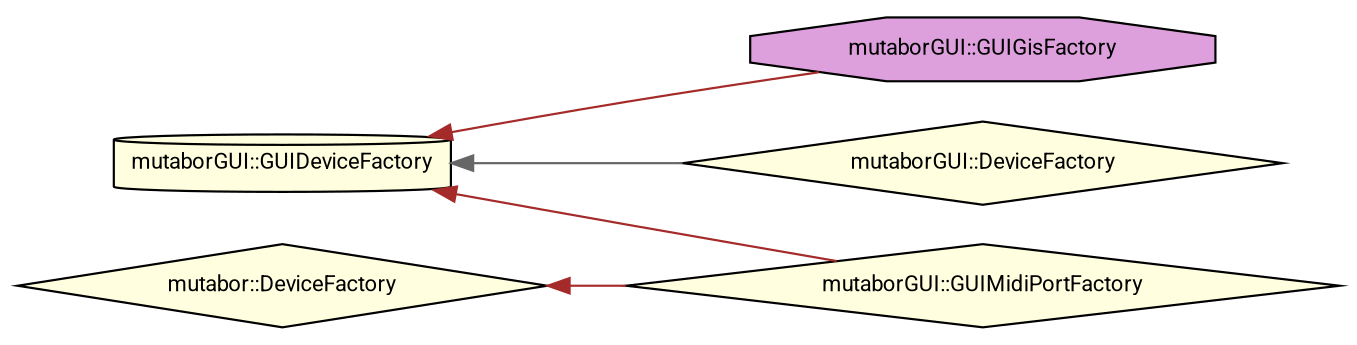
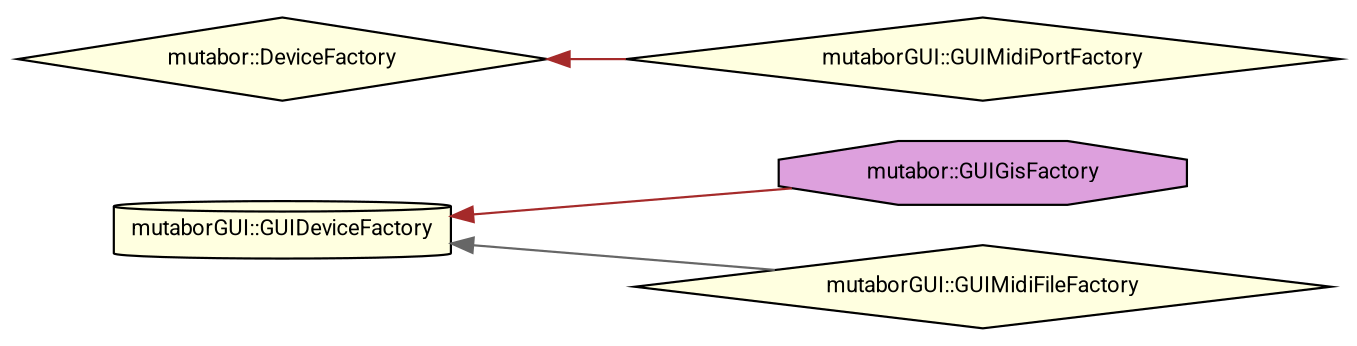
node "mutaborGUI::GUIGisFactory": label "mutaborGUI::GUIGisFactory" -> "mutabor::GUIGisFactory"
node "mutaborGUI::DeviceFactory": label "mutaborGUI::DeviceFactory" -> "mutaborGUI::GUIMidiFileFactory"
edge "mutaborGUI::GUIMidiPortFactory" -> "mutaborGUI::GUIDeviceFactory": removed
